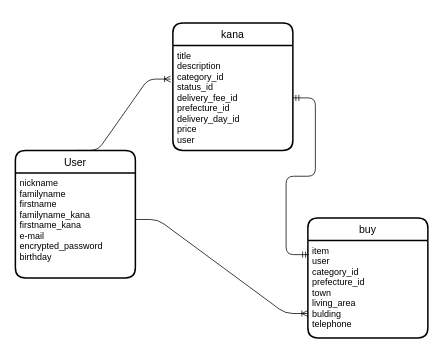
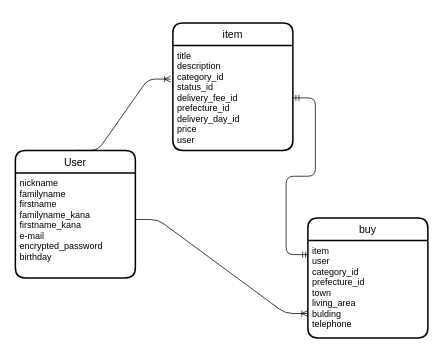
node "kana": label "kana" -> "item"
